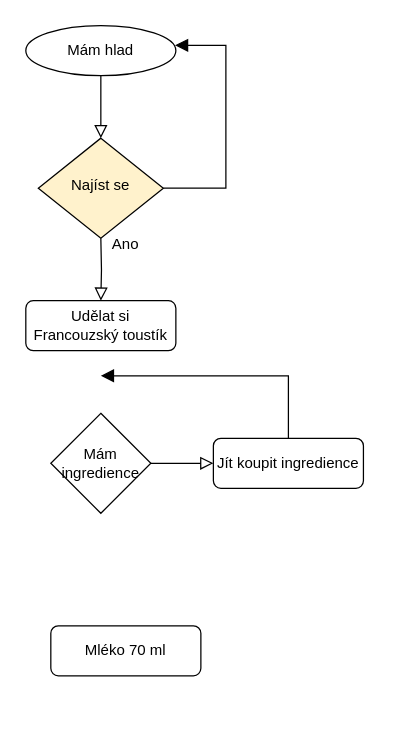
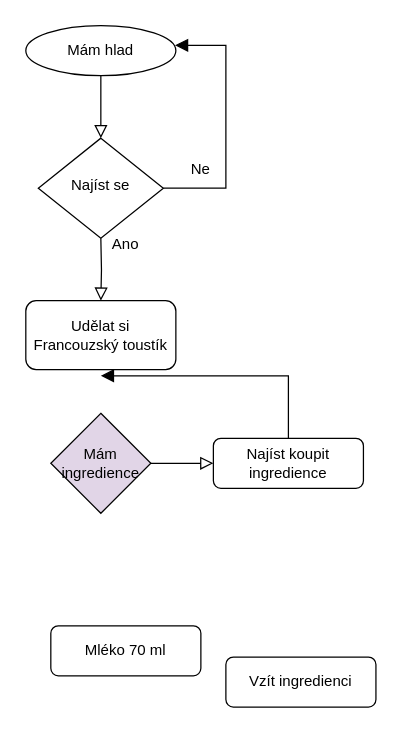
node "Ne": added
node "Najíst se": fillcolor #fff2cc -> #ffffff
node "Udělat si Francouzský toustík": size 150x50 -> 150x69
node "Mám ingredience": fillcolor #ffffff -> #e1d5e7
node "Jít koupit ingredience": label "Jít koupit ingredience" -> "Najíst koupit ingredience"
node "Vzít ingredienci": added
